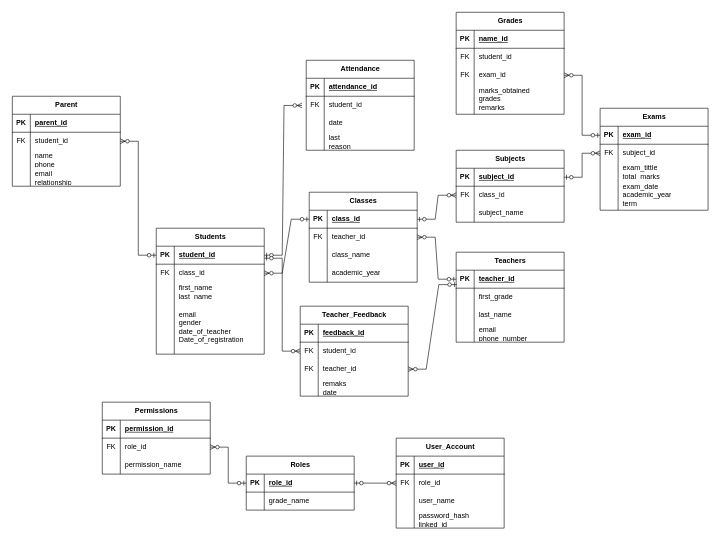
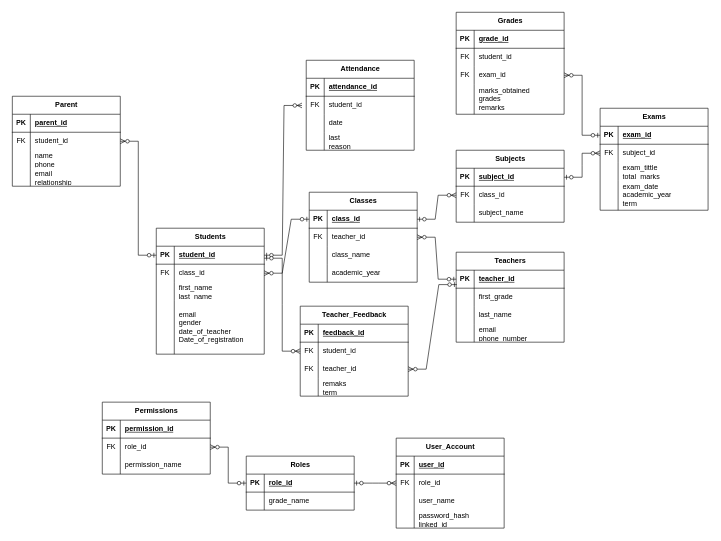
node "name_id": label "name_id" -> "grade_id"
node "remaks date": label "remaks date" -> "remaks term"
